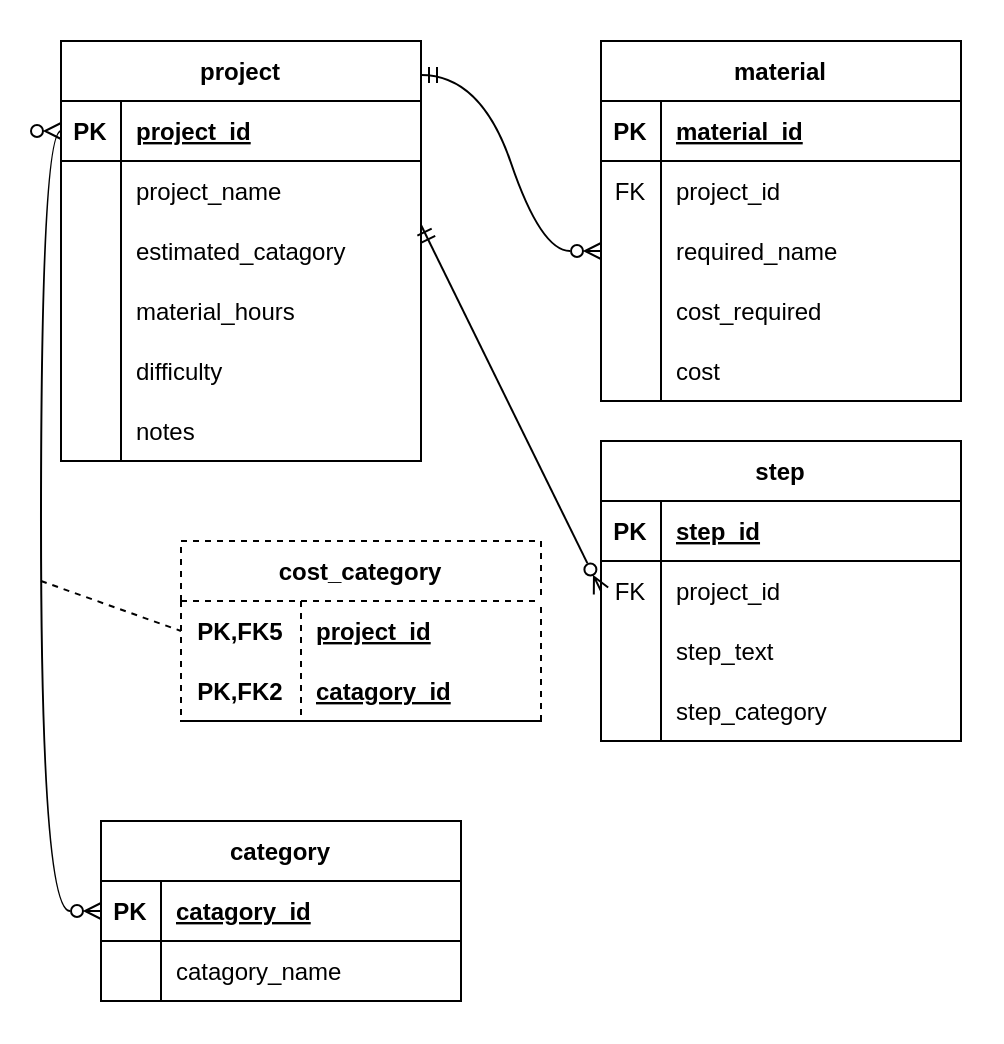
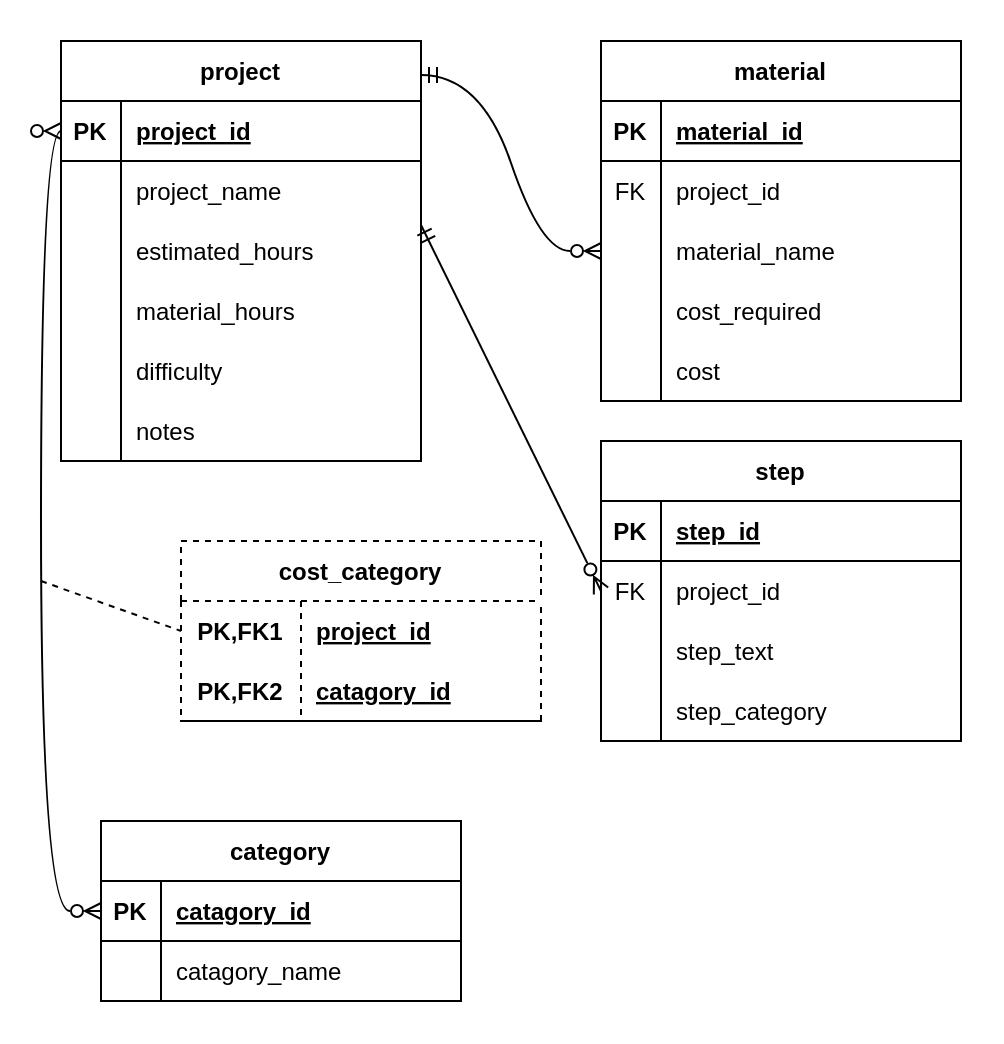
node "estimated_catagory": label "estimated_catagory" -> "estimated_hours"
node "required_name": label "required_name" -> "material_name"
node "PK,FK5": label "PK,FK5" -> "PK,FK1"
